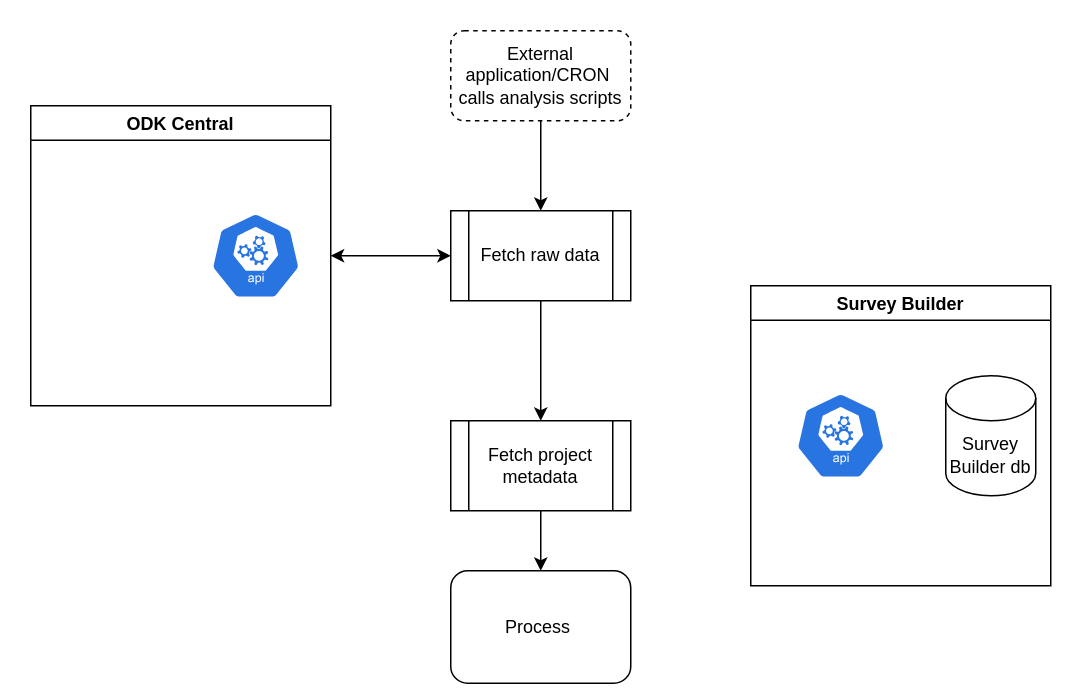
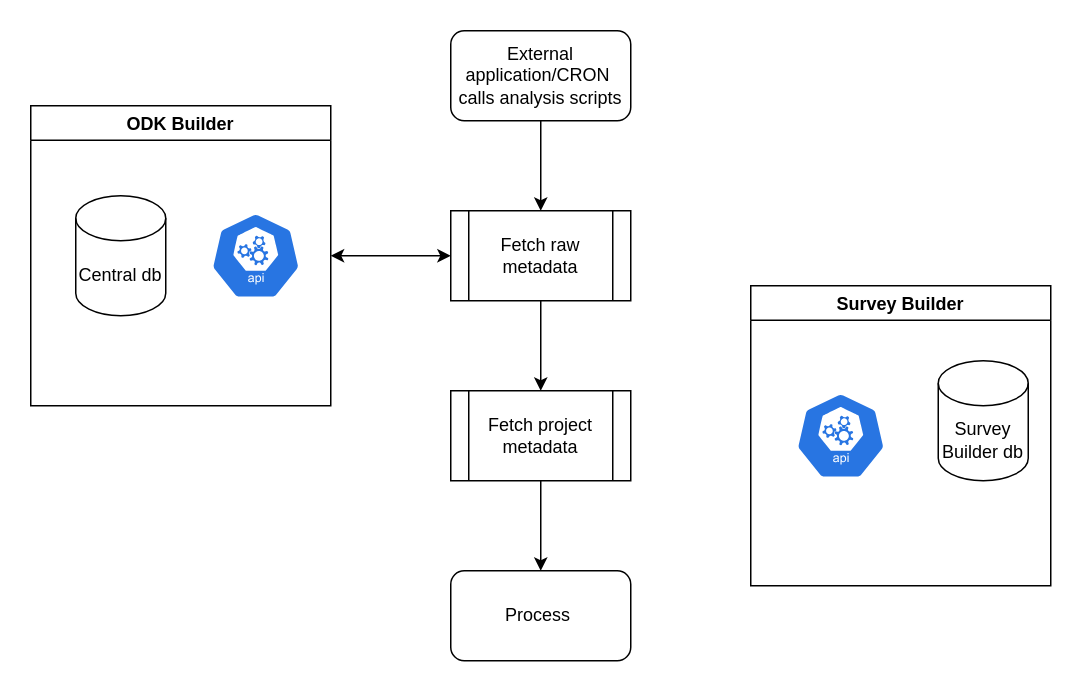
node "External application/CRON calls analysis scripts": style dashed -> solid
node "ODK Central": label "ODK Central" -> "ODK Builder"
node "Central db": added
node "Fetch raw data": label "Fetch raw data" -> "Fetch raw metadata"
node "Survey Builder db": moved (991, 436) -> (983, 421)
node "Fetch project metadata": moved (541, 466) -> (541, 436)
node "Process": size 180x113 -> 180x90
